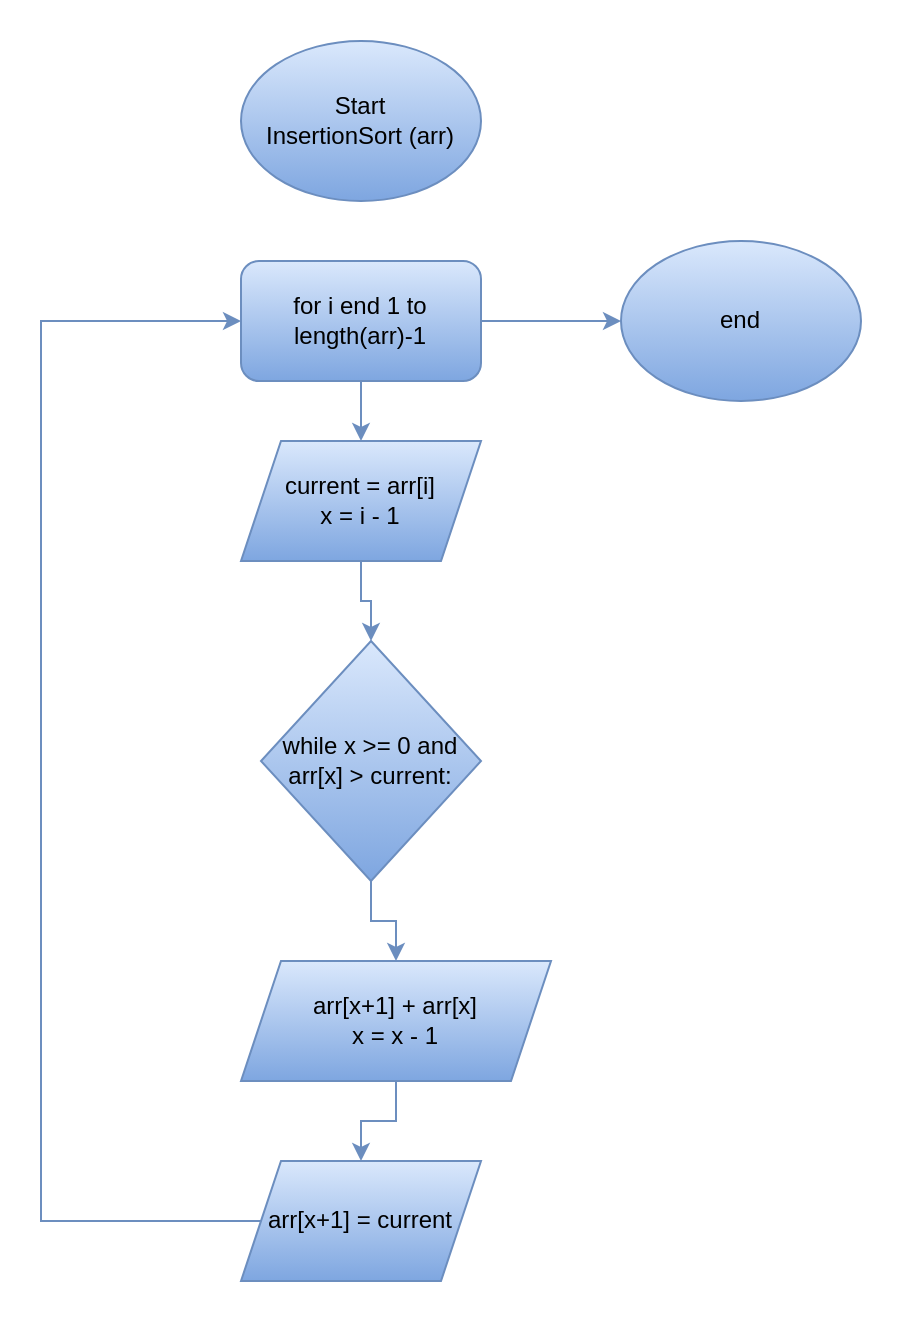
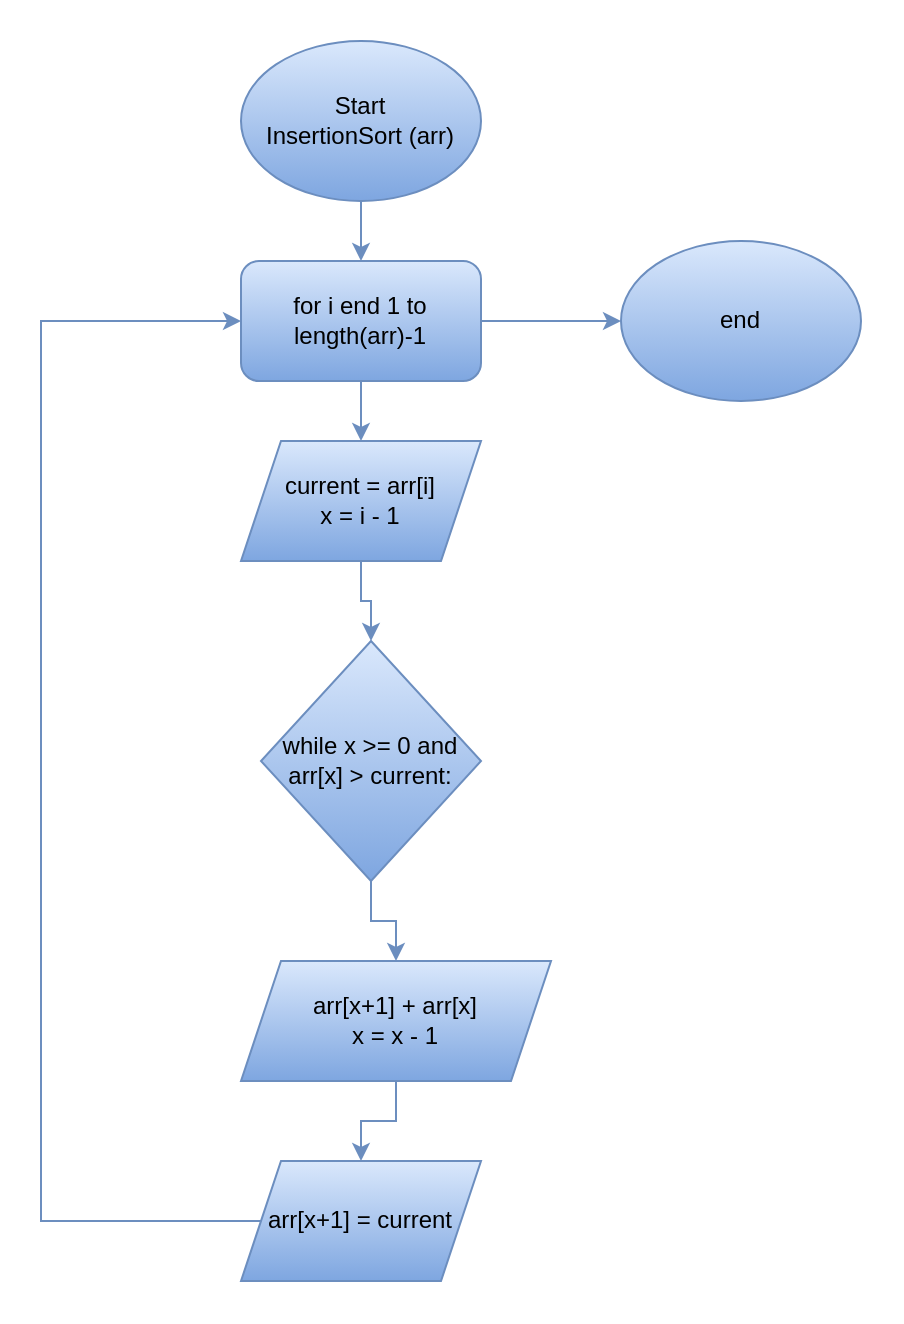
edge "Start InsertionSort (arr)" -> "for i end 1 to length(arr)-1": added
